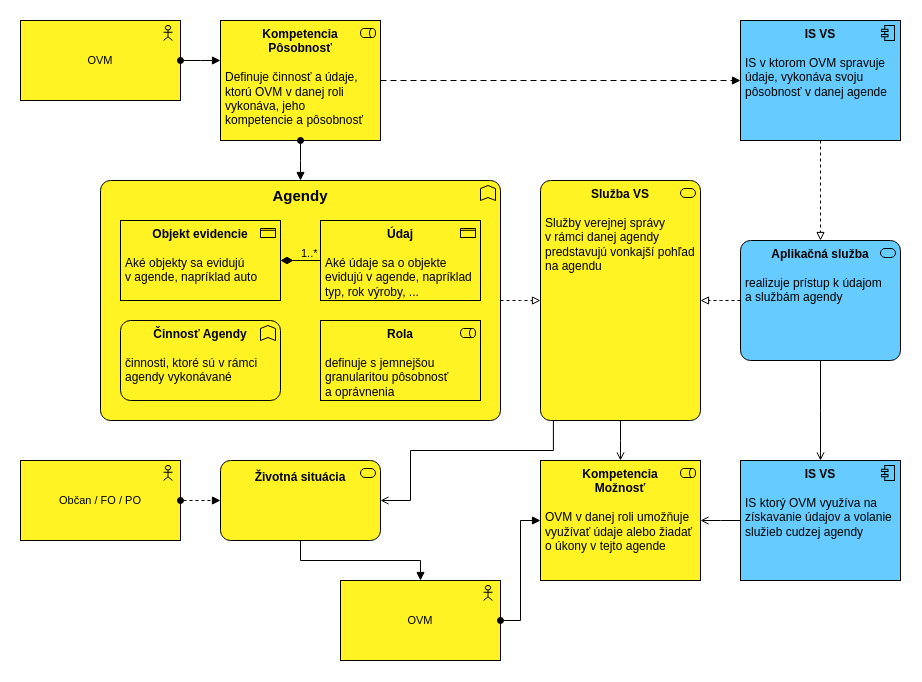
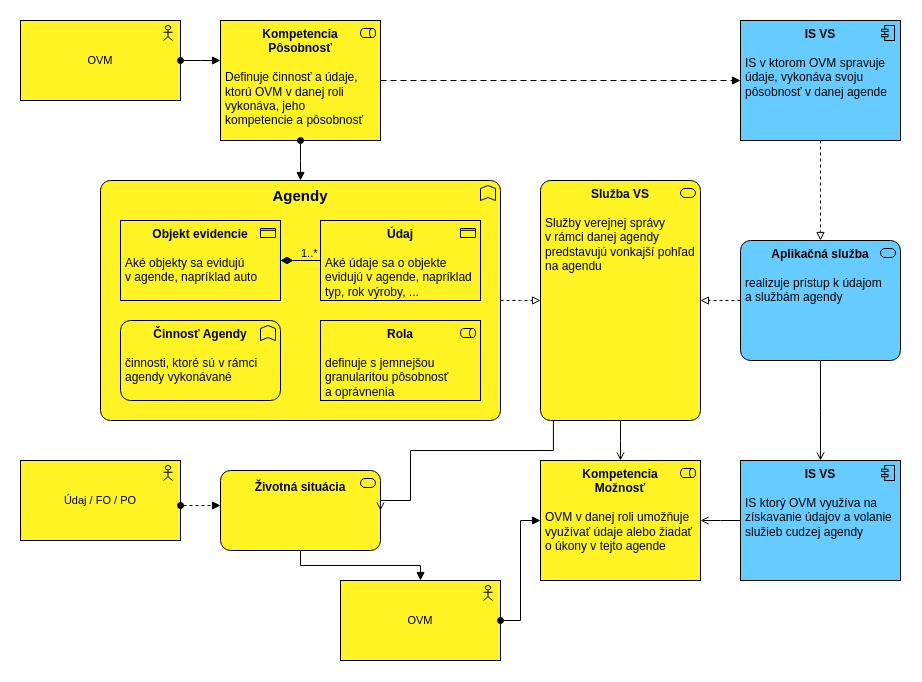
node "Občan / FO / PO": label "Občan / FO / PO" -> "Údaj / FO / PO"
node "Životná situácia": moved (301, 501) -> (301, 511)
